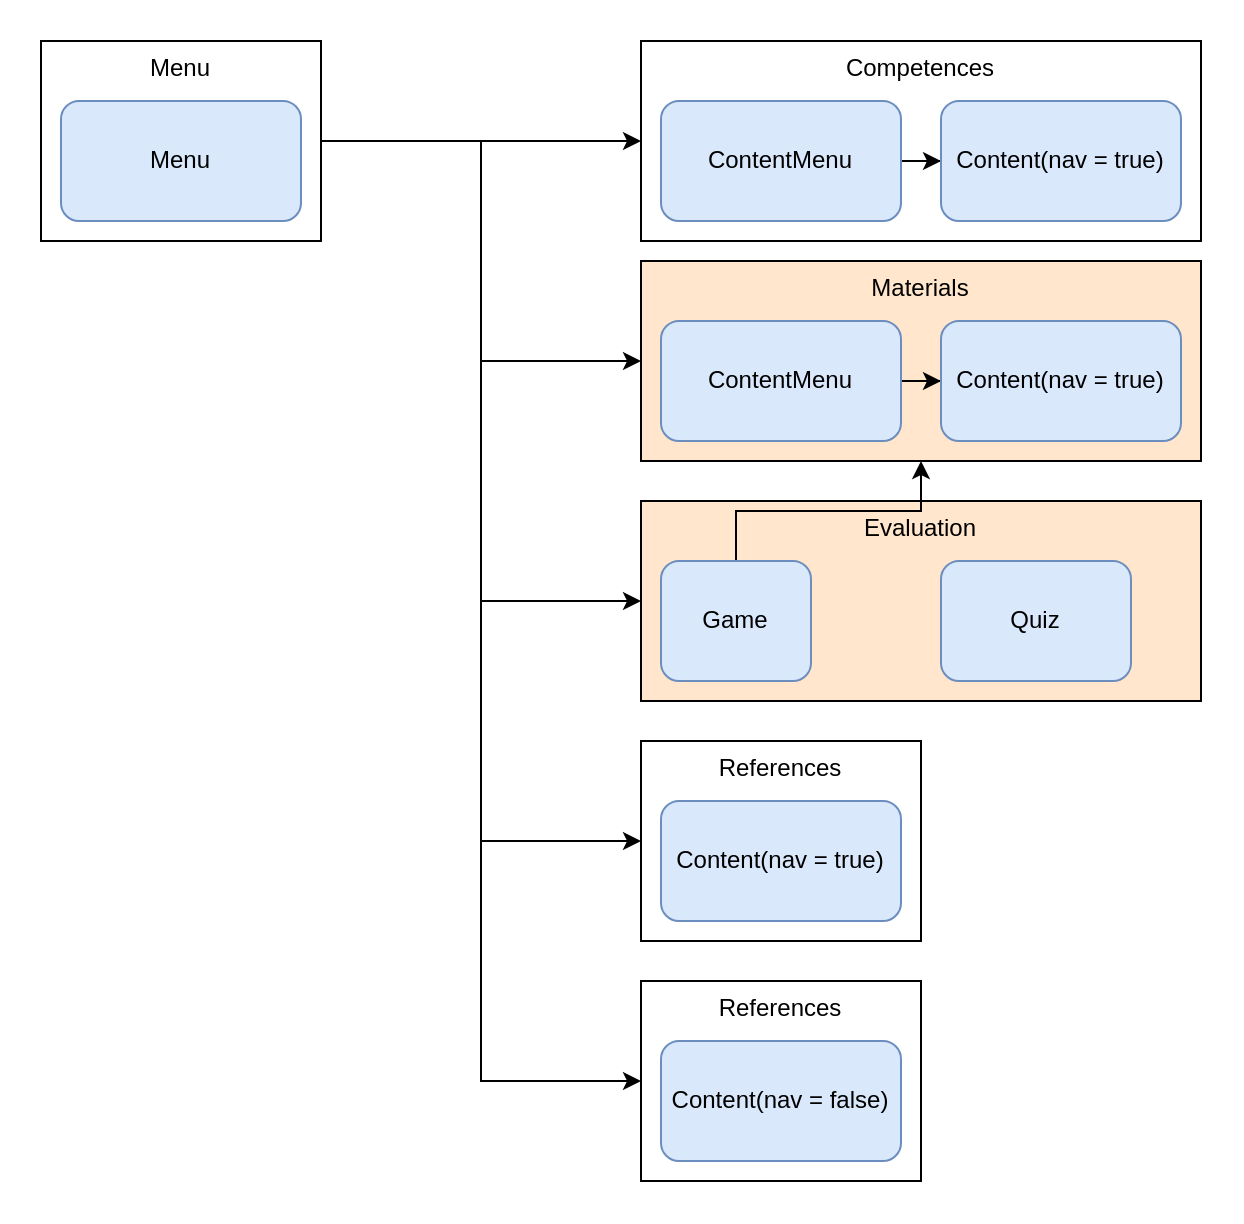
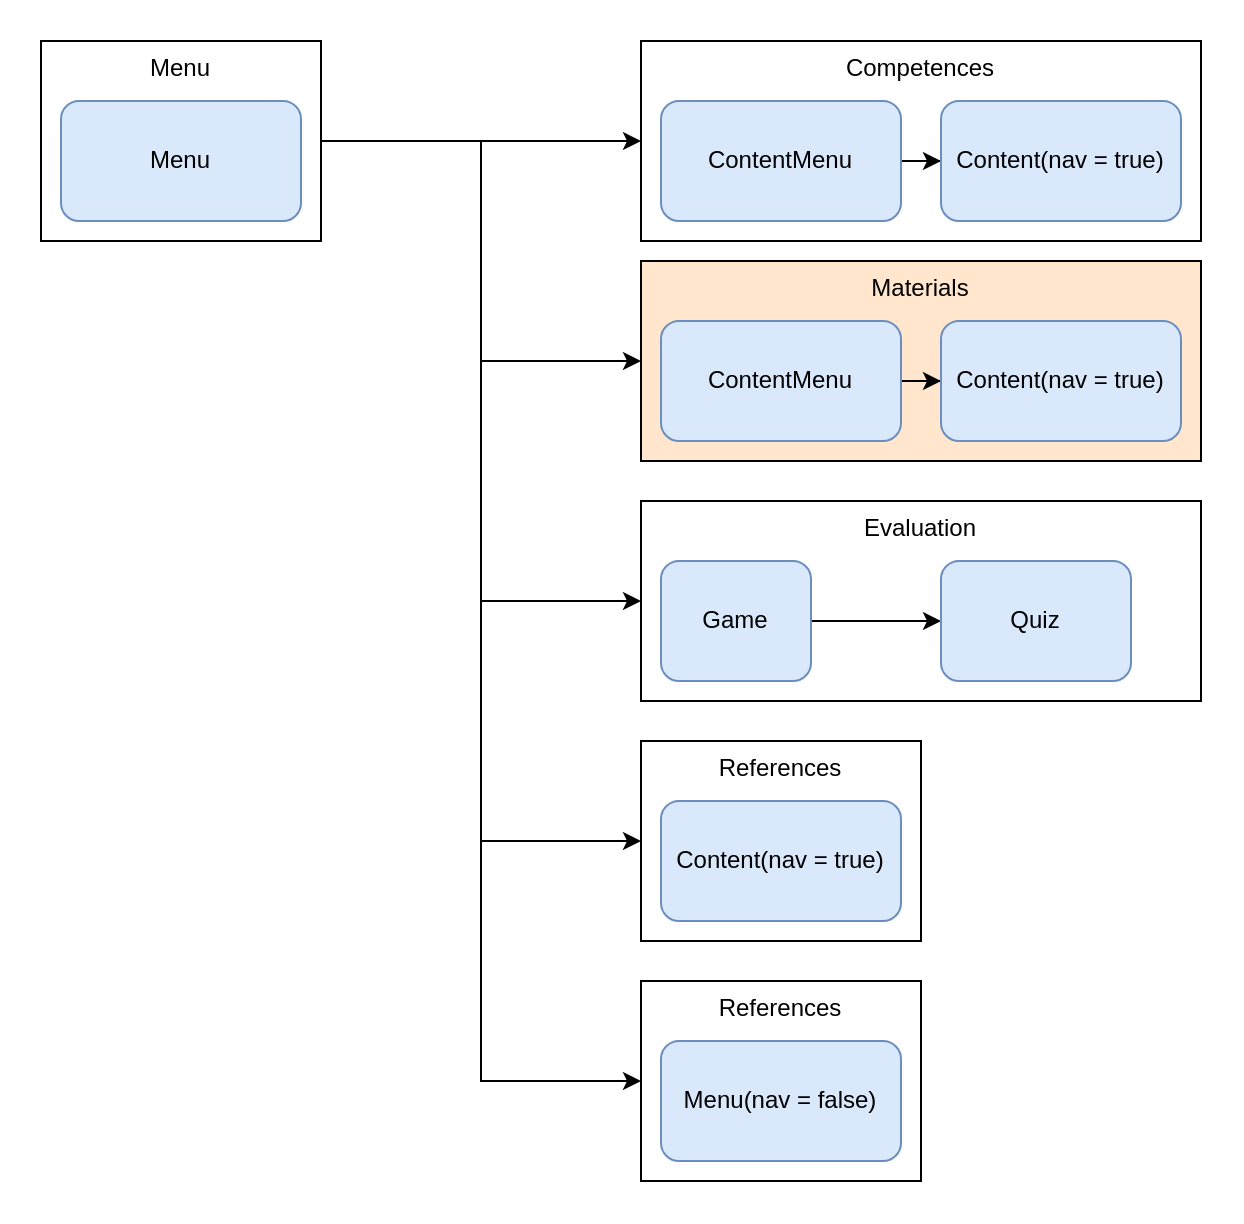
edge "Game" -> "Materials": now "Game" -> "Quiz"
node "Evaluation": fillcolor #ffe6cc -> #ffffff
node "Content(nav = false)": label "Content(nav = false)" -> "Menu(nav = false)"
